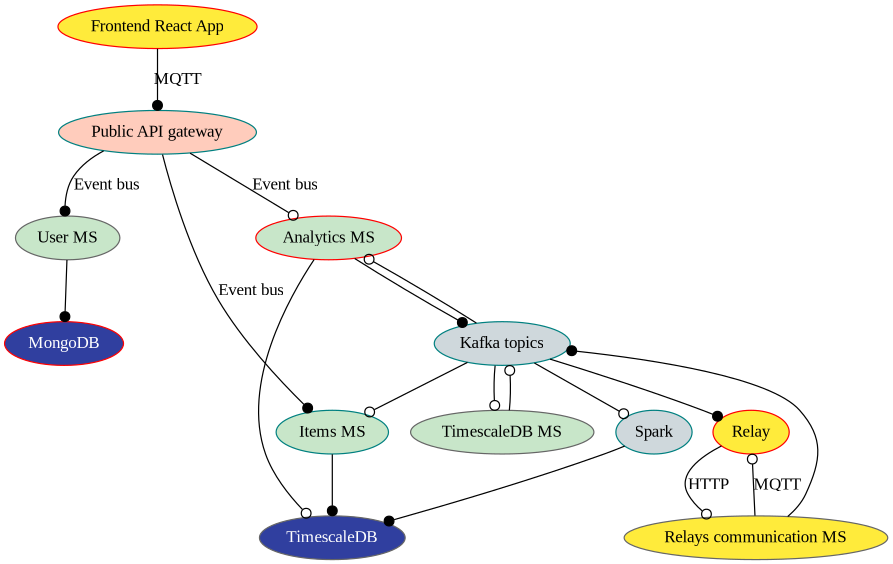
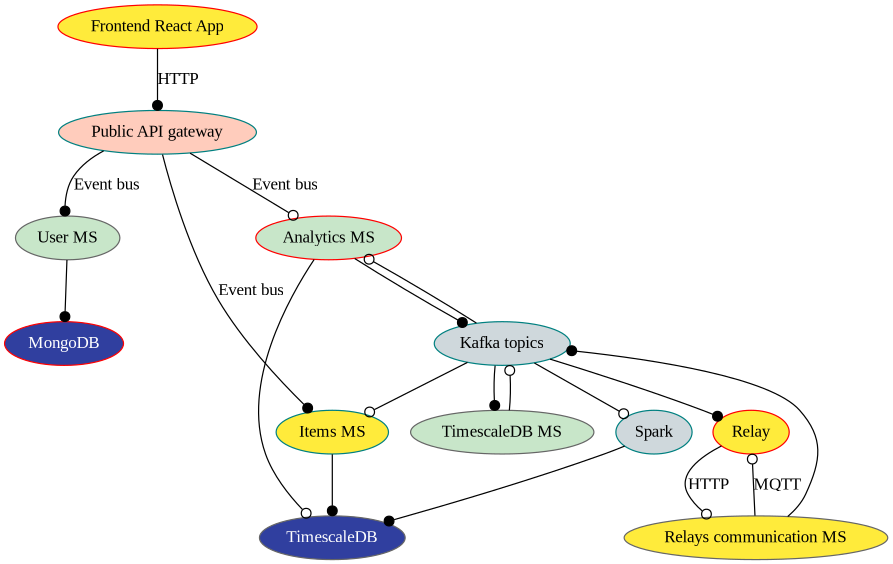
edge "Frontend React App" -> "Public API gateway": label "MQTT" -> "HTTP"
edge "Kafka topics" -> "TimescaleDB MS": arrowhead odot -> dot
node "Items MS": fillcolor #c8e6c9 -> #ffeb3b
